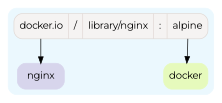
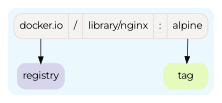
node "nginx": label "nginx" -> "registry"
node "docker": label "docker" -> "tag"
